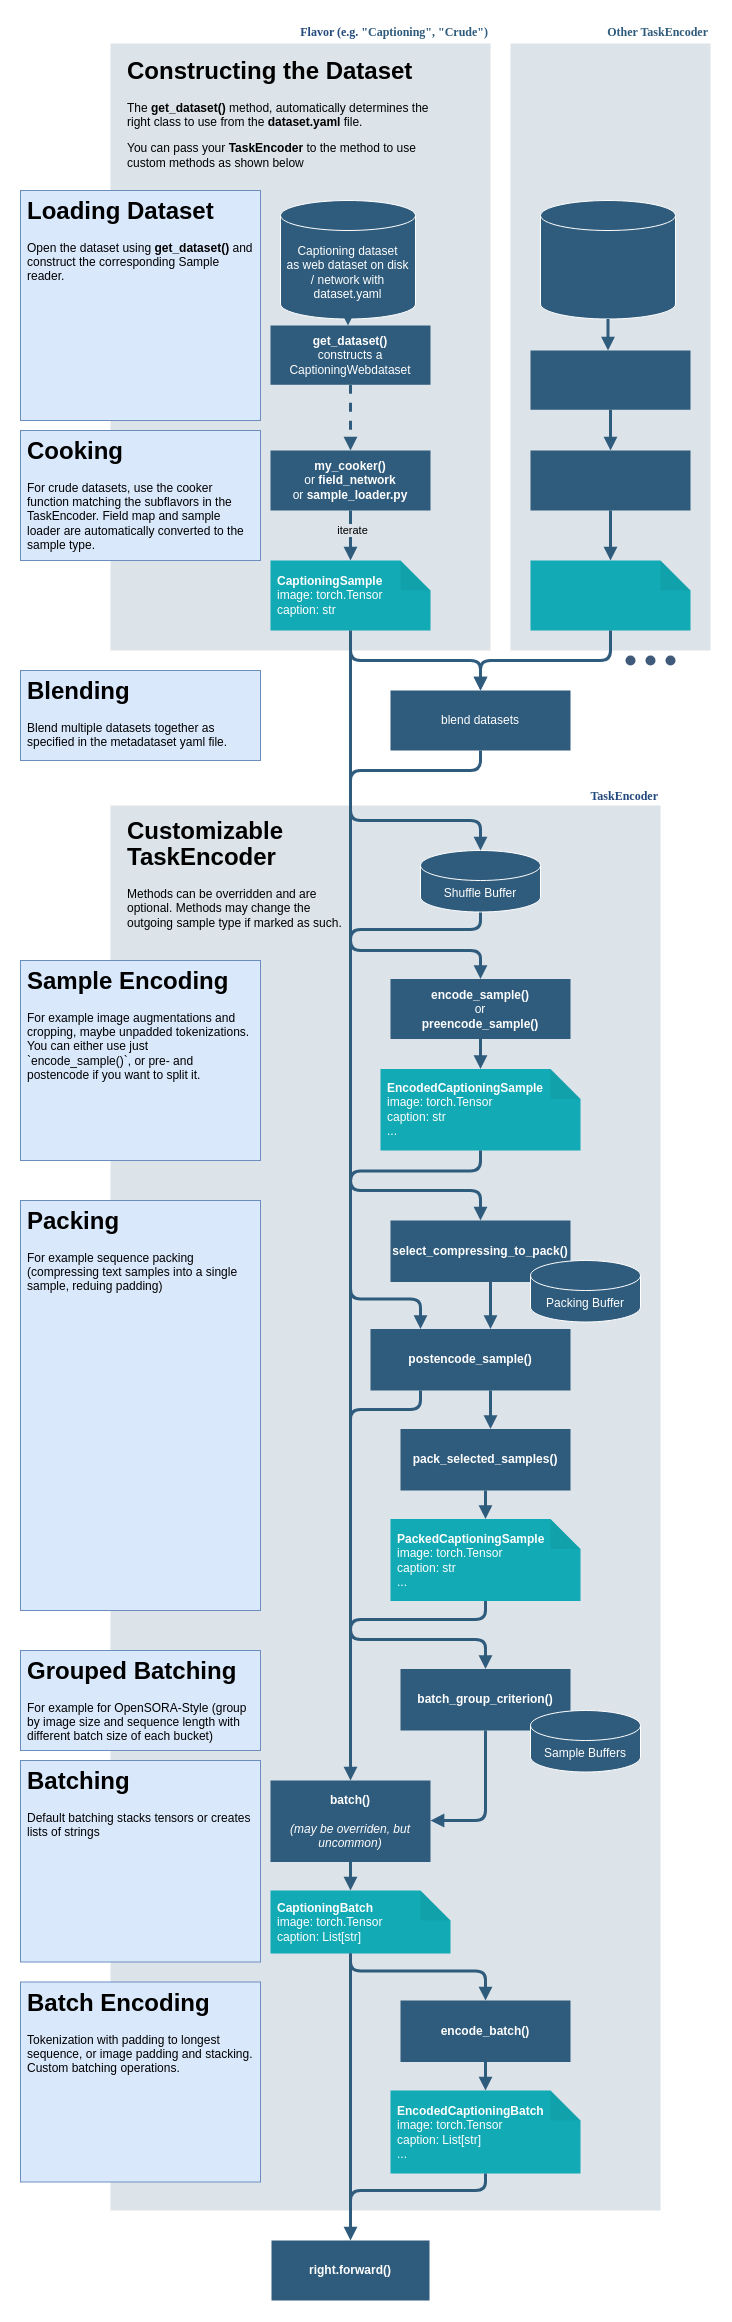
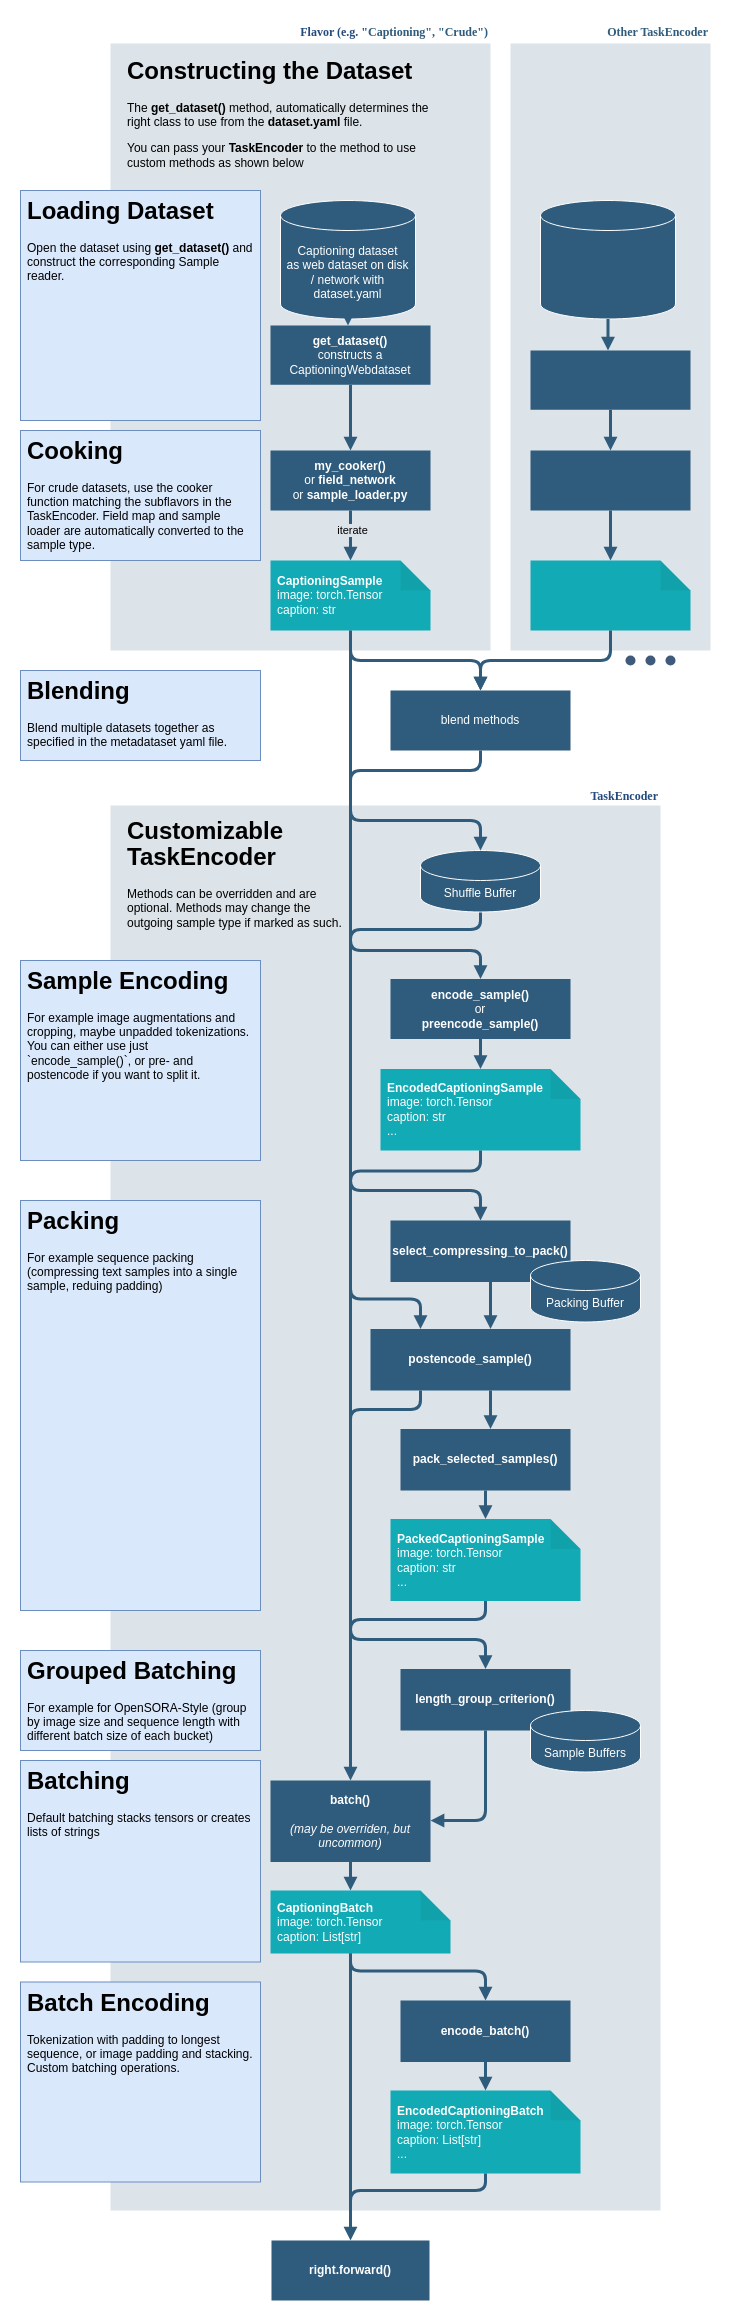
edge "get_dataset() constructs a CaptioningWebdataset" -> "my_cooker() or field_network or sample_loader.py": style dashed -> solid
node "blend datasets": label "blend datasets" -> "blend methods"
node "batch_group_criterion()": label "batch_group_criterion()" -> "length_group_criterion()"
